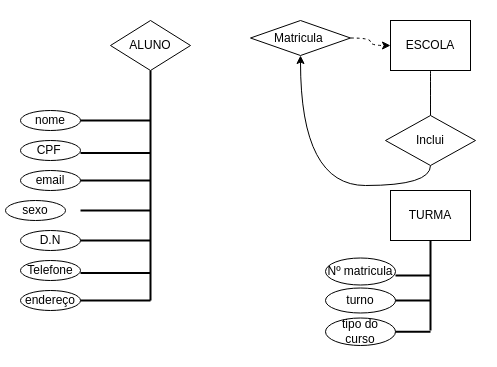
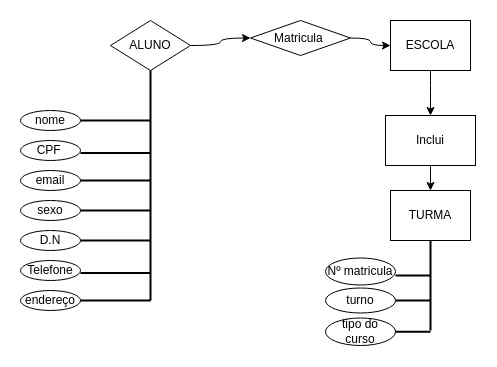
edge "Matricula" -> "ESCOLA": style dashed -> solid
edge "ALUNO" -> "Matricula": added
edge "ESCOLA" -- "Inclui": arrowhead none -> classic
node "Inclui": shape diamond -> rectangle
edge "Inclui" -> "Matricula": now "Inclui" -> "TURMA"
node "sexo": moved (36, 211) -> (51, 211)
